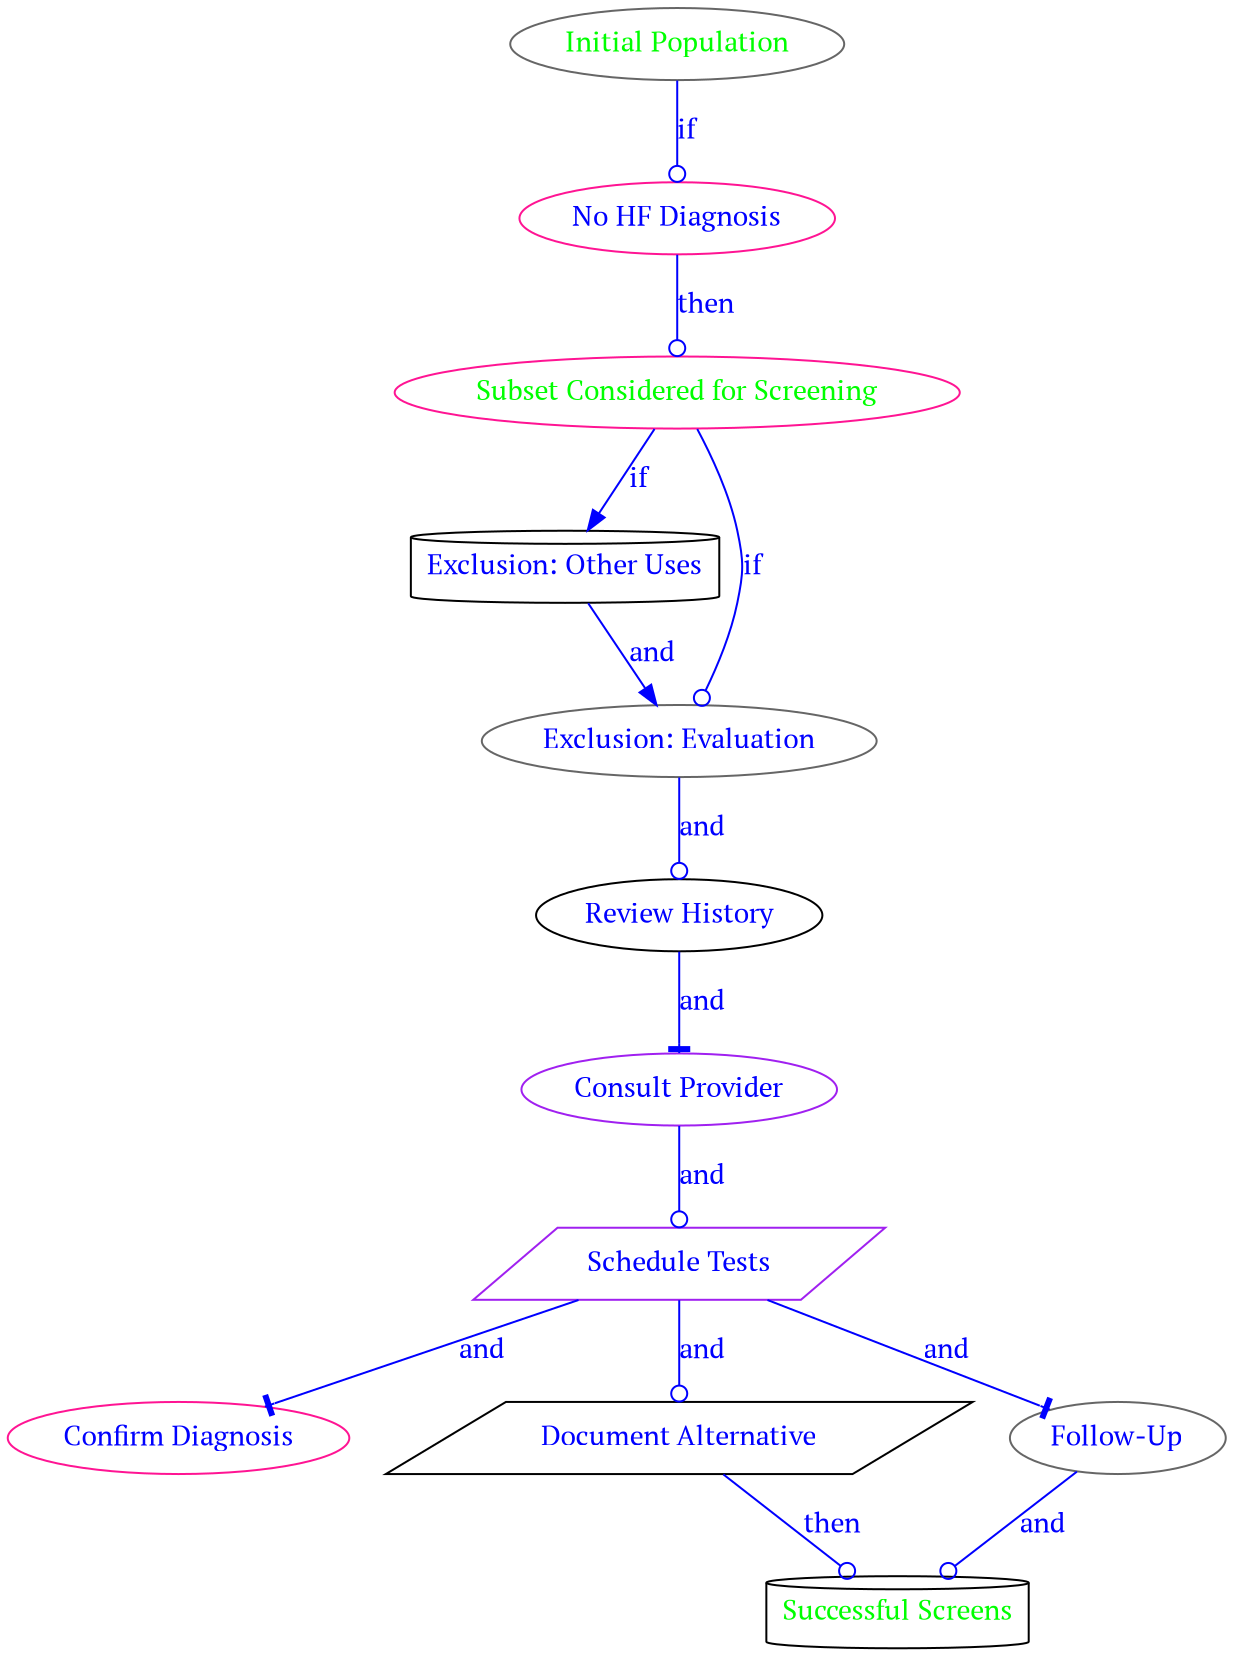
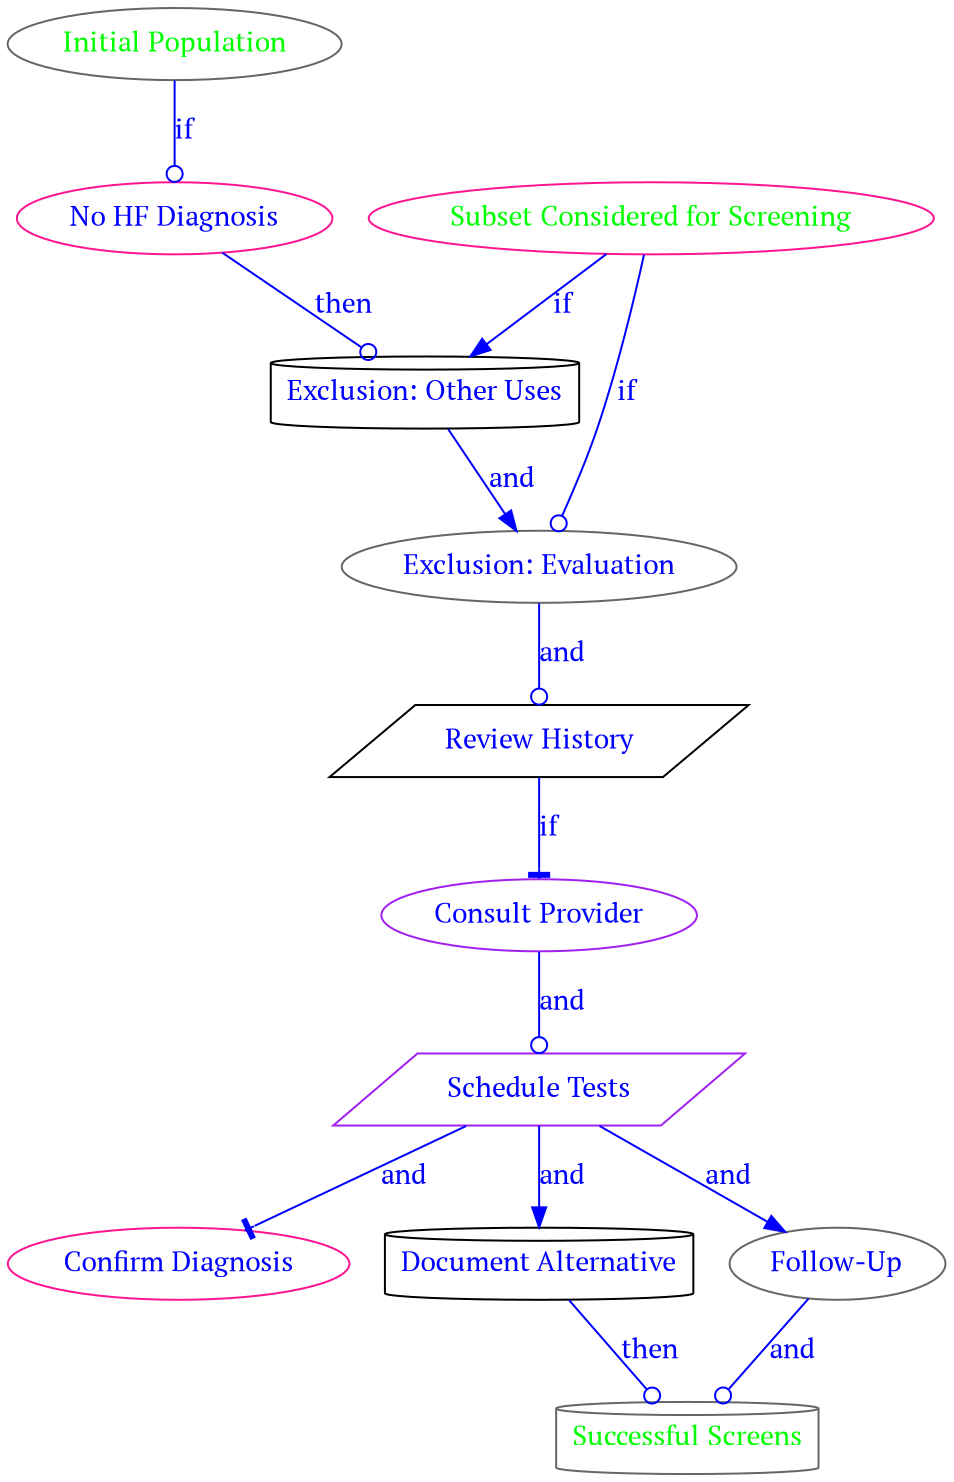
edge "No HF Diagnosis" -> "Subset Considered for Screening": now "No HF Diagnosis" -> "Exclusion: Other Uses"
node "Review History": shape ellipse -> parallelogram
edge "Review History" -> "Consult Provider": label "and" -> "if"
edge "Schedule Tests" -> "Document Alternative": arrowhead odot -> normal
edge "Schedule Tests" -> "Follow-Up": arrowhead tee -> normal
node "Document Alternative": shape parallelogram -> cylinder
node "Successful Screens": color black -> gray40
